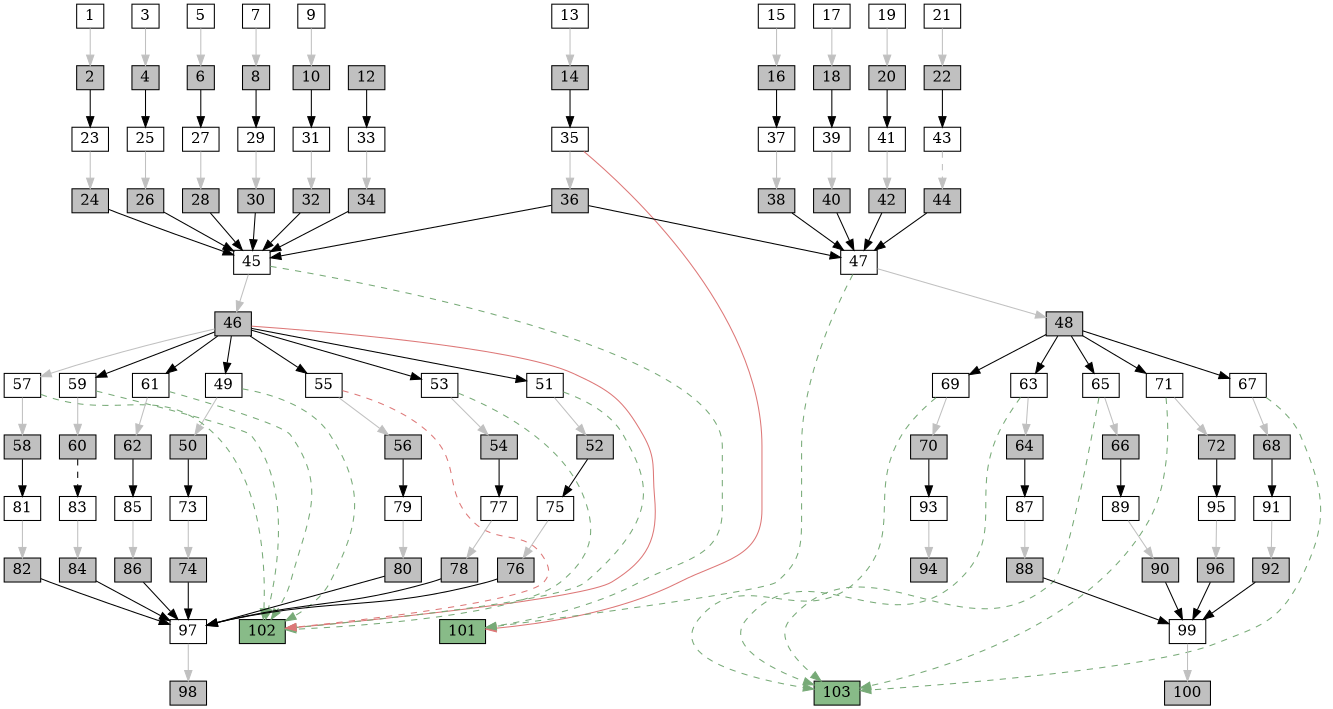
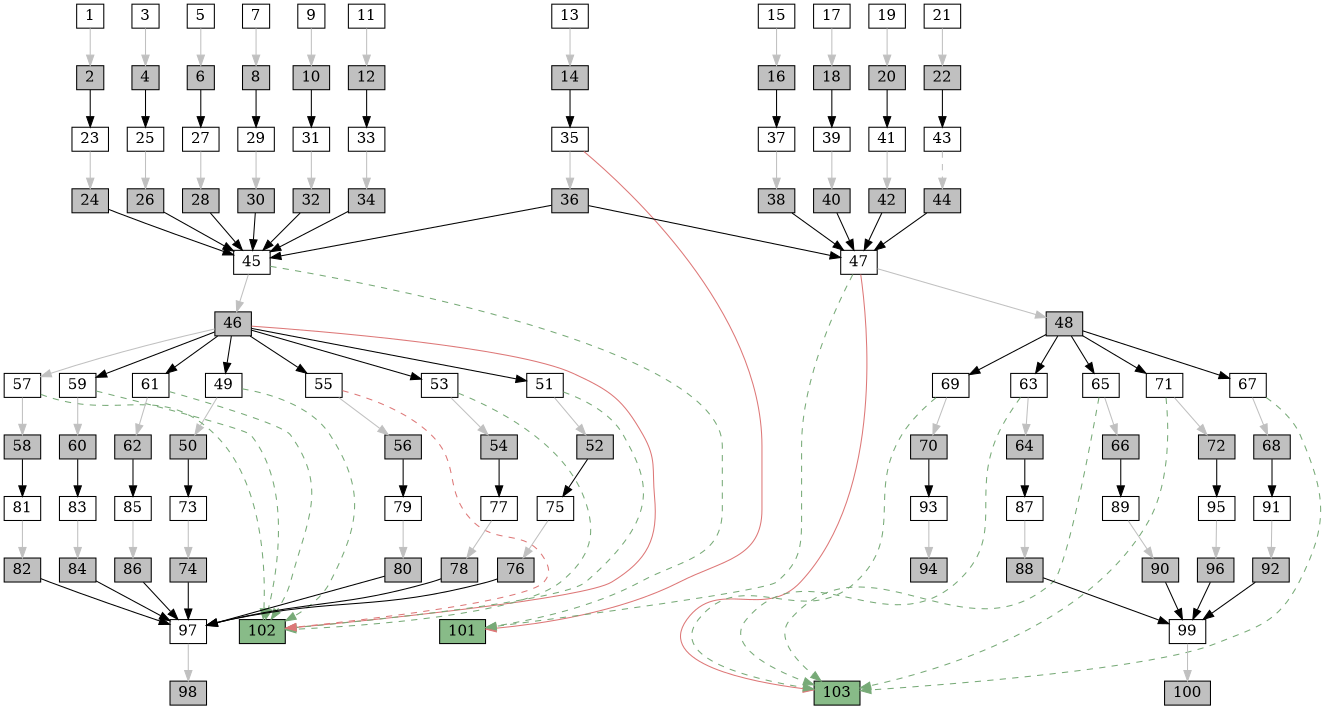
node "11": added
edge "60" -> "83": style dashed -> solid
edge "47" -> "103": added
